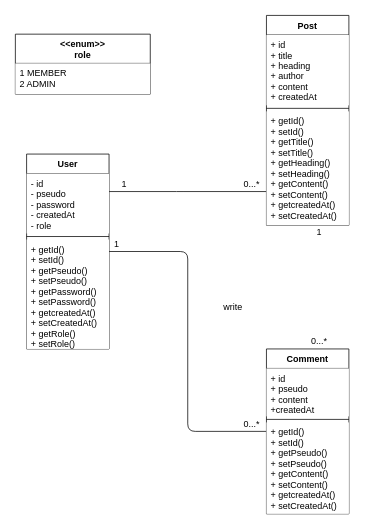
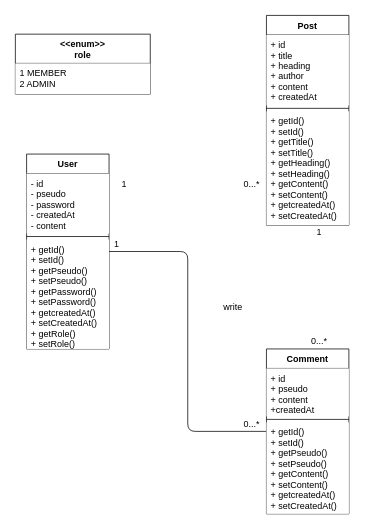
node "- id - pseudo - password - createdAt - role": label "- id - pseudo - password - createdAt - role" -> "- id - pseudo - password - createdAt - content"
edge "Post" -- "User": removed
